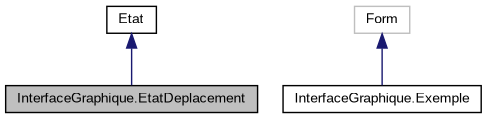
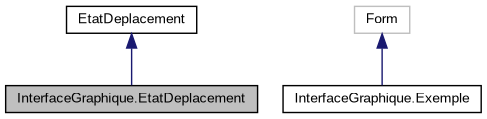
node "Etat": label "Etat" -> "EtatDeplacement"
